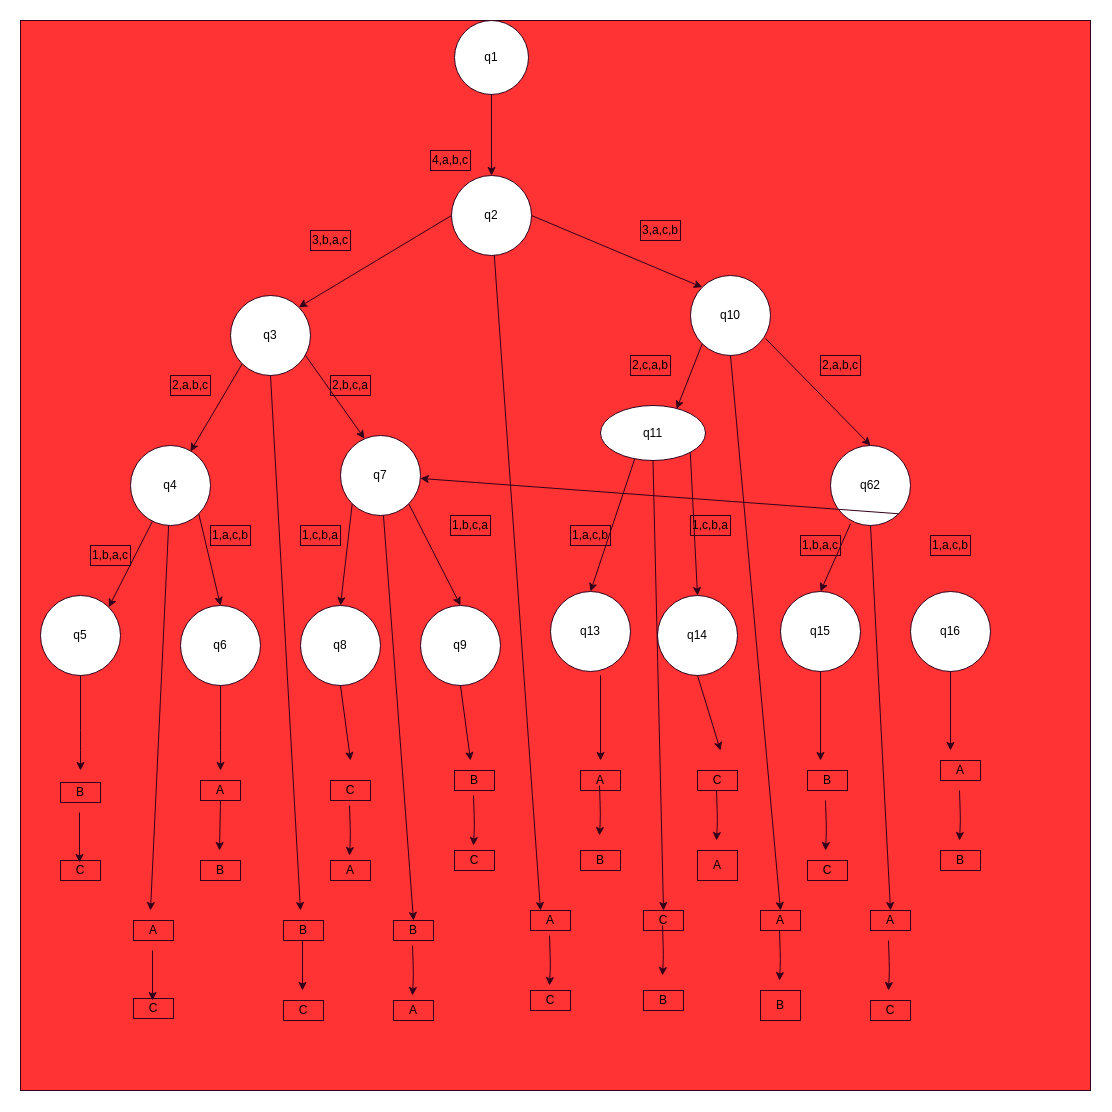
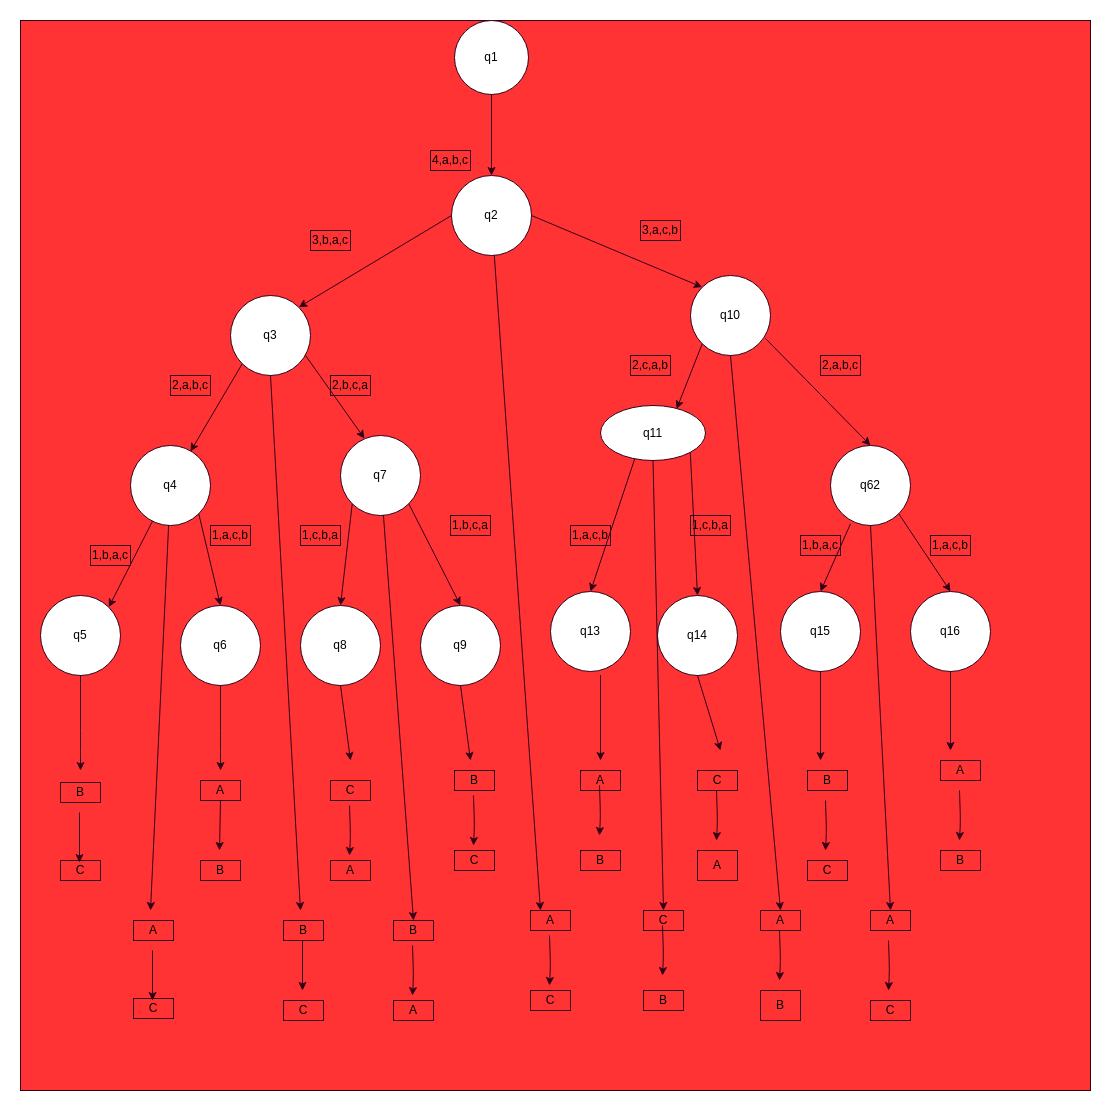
edge "q62" -> "q7": now "q62" -> "q16"
